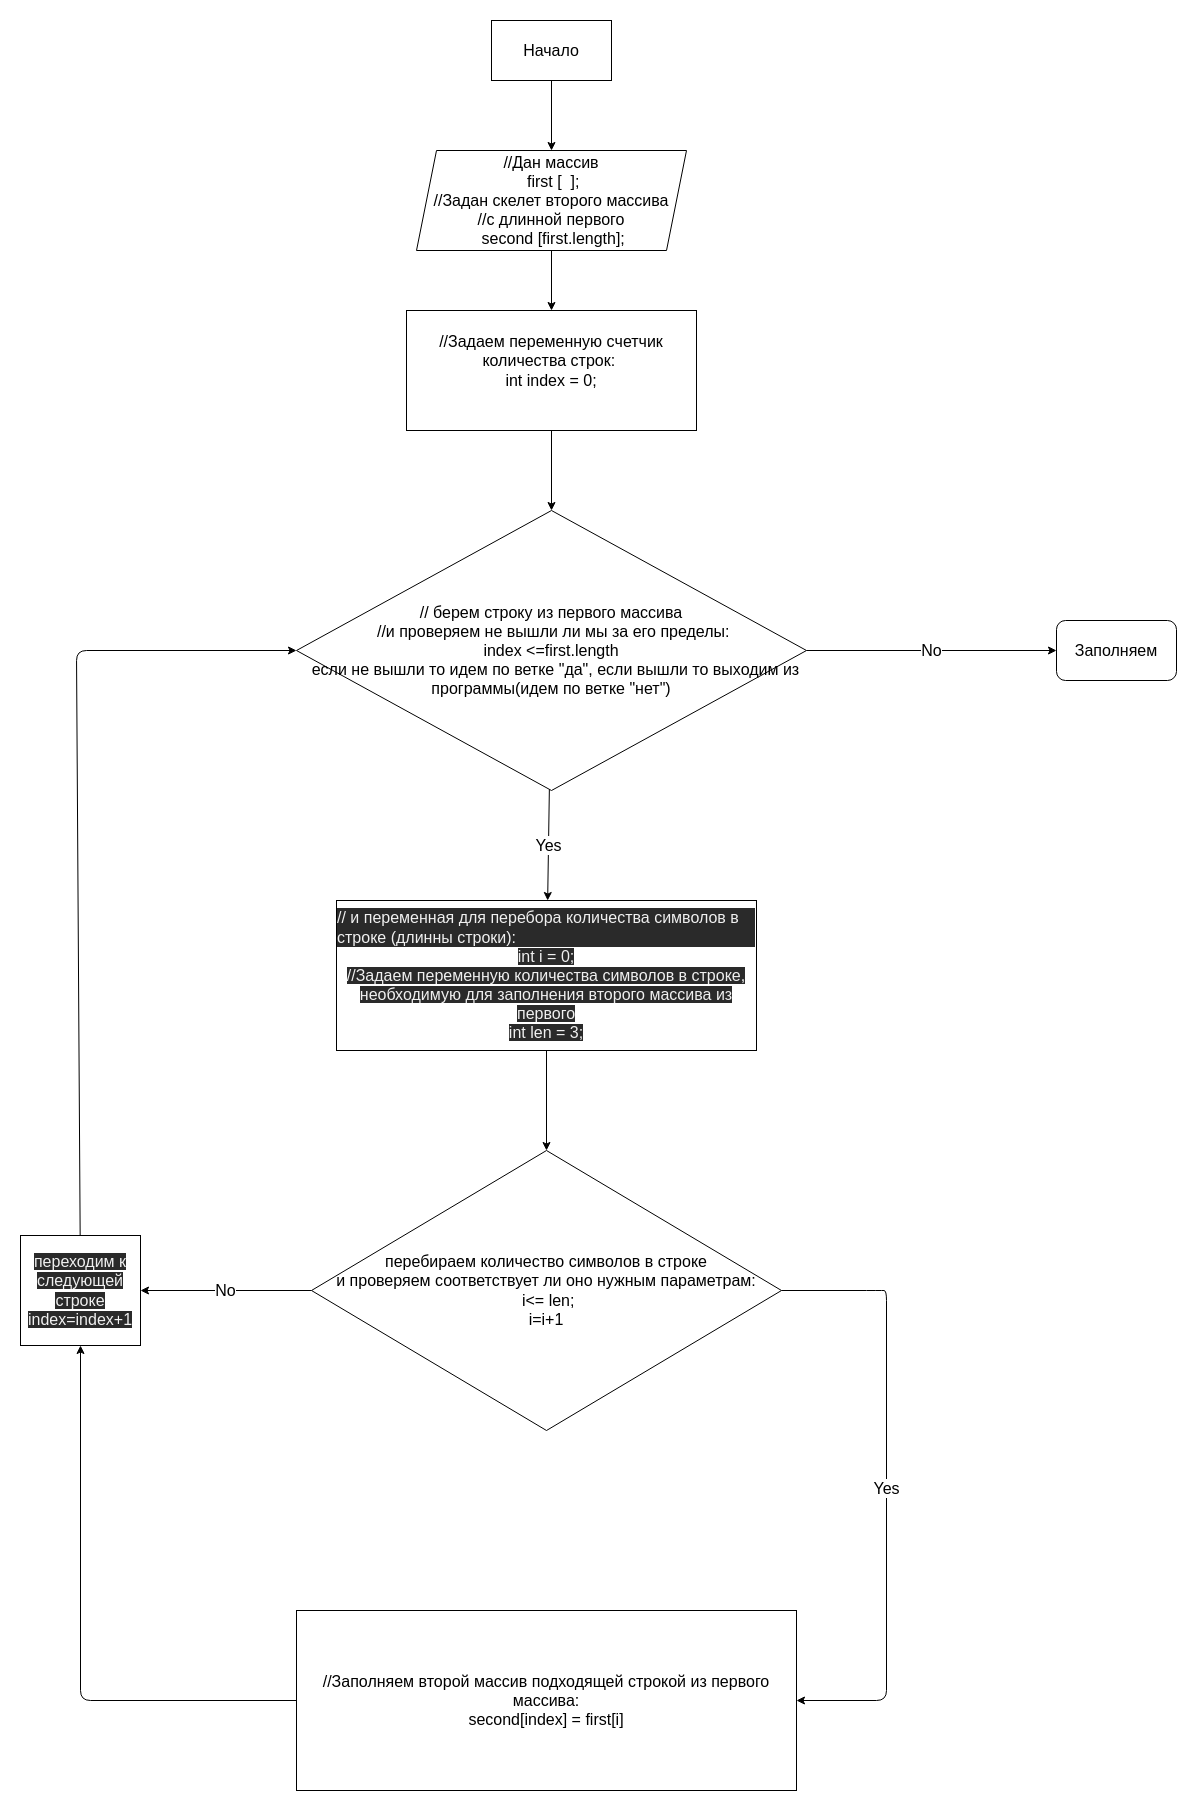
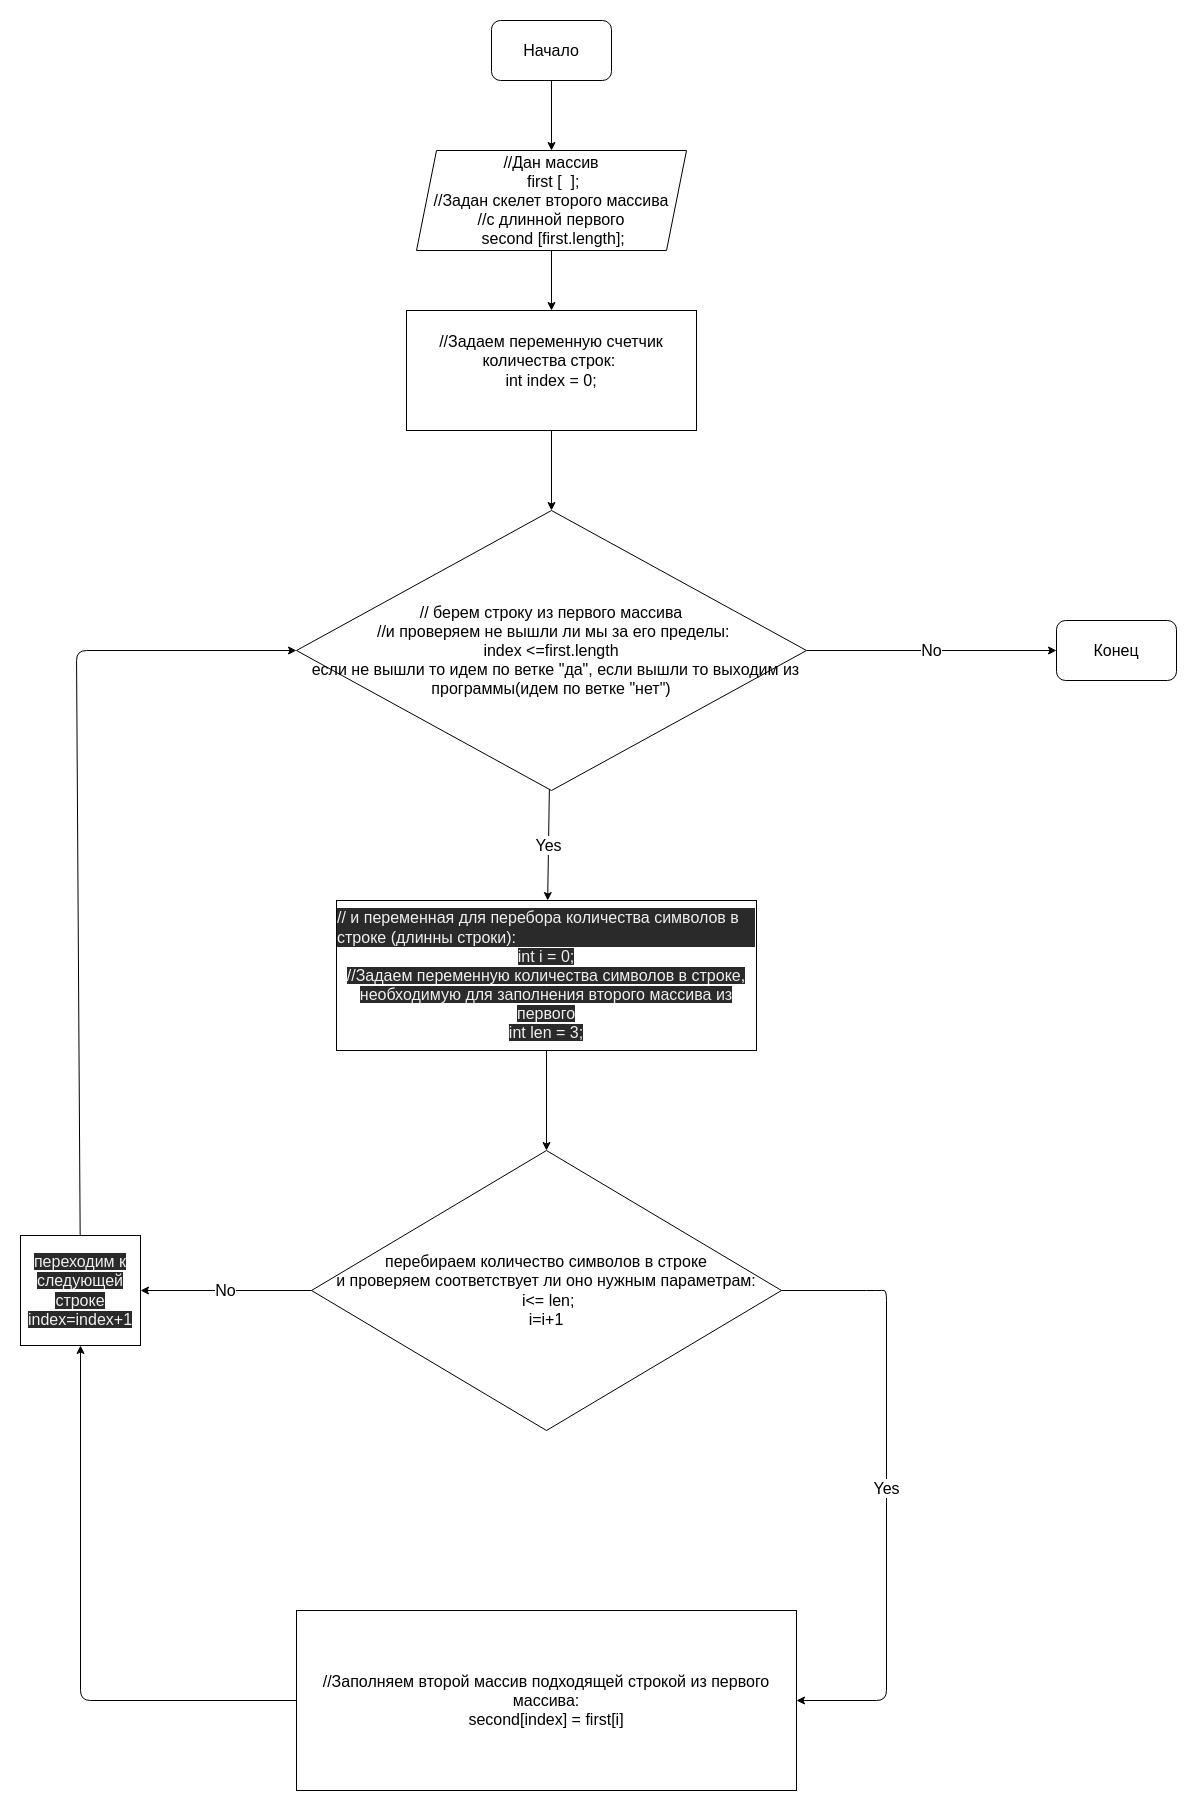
node "Начало": shape rectangle -> rounded rectangle
node "Заполняем": label "Заполняем" -> "Конец"
